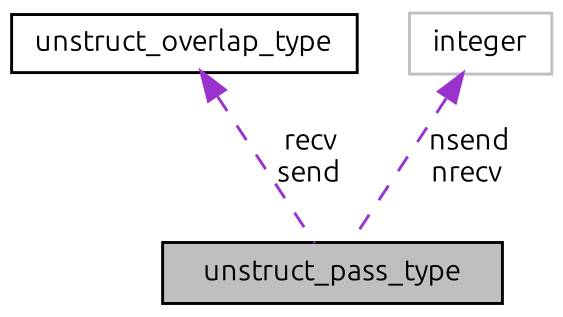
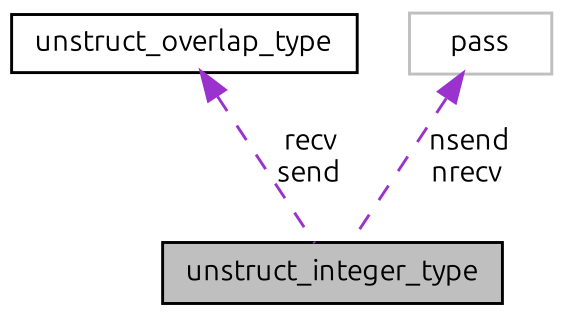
node "integer": label "integer" -> "pass"
node "unstruct_pass_type": label "unstruct_pass_type" -> "unstruct_integer_type"
